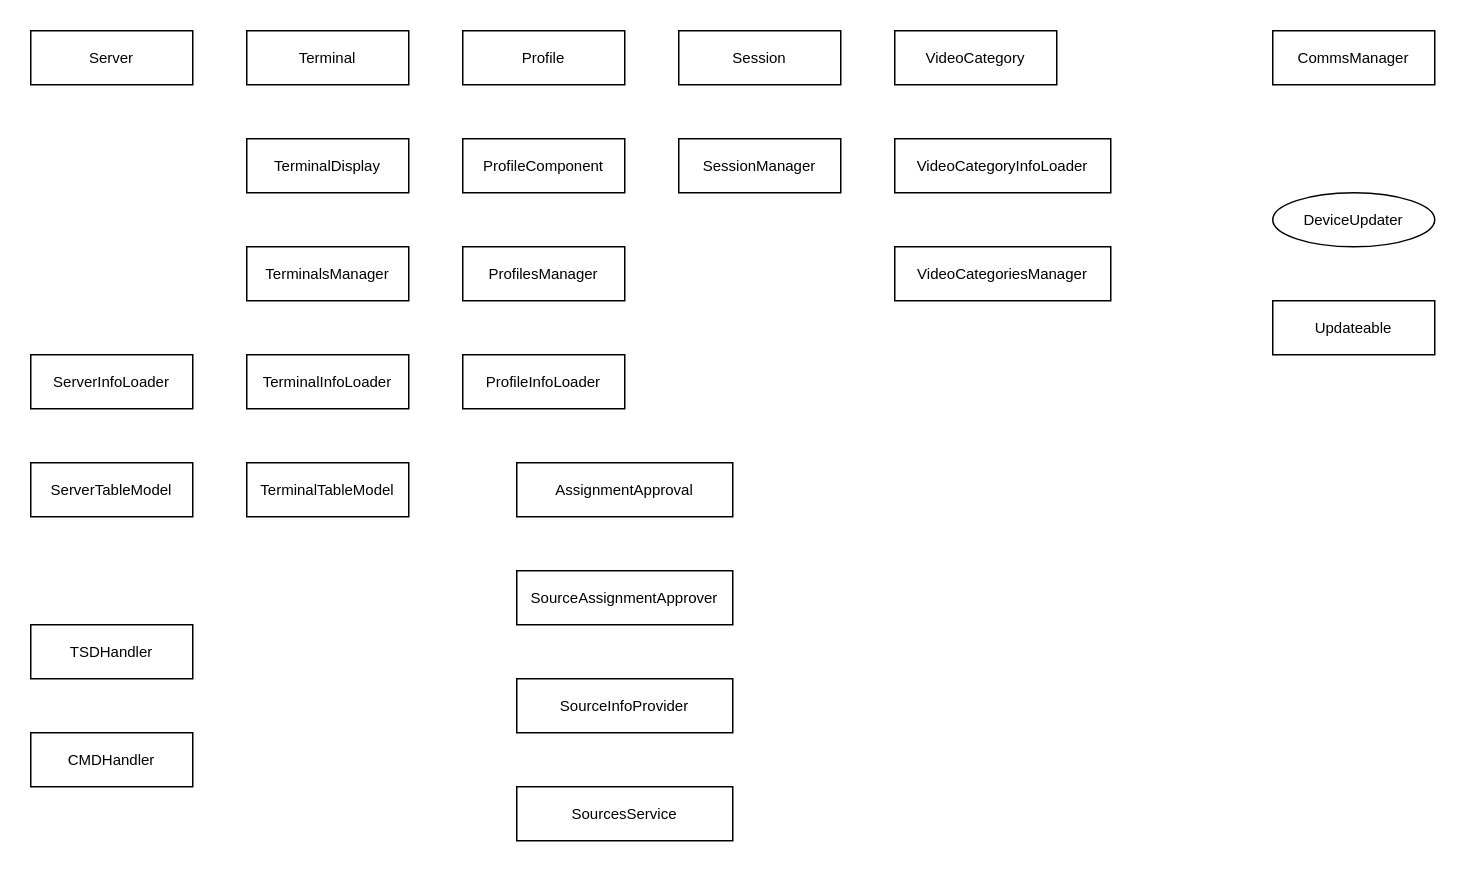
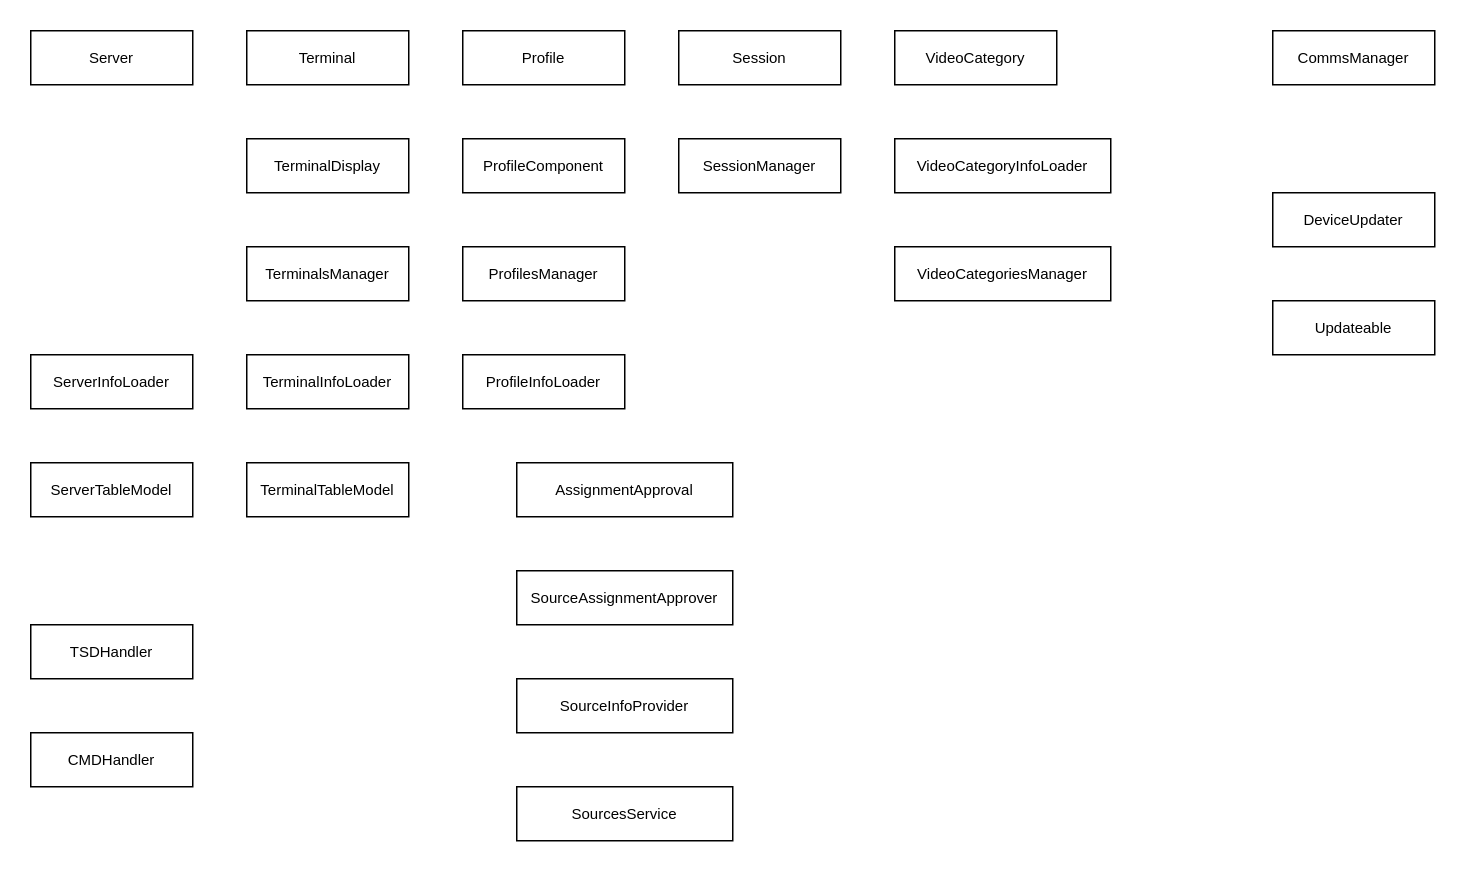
node "DeviceUpdater": shape ellipse -> rectangle
